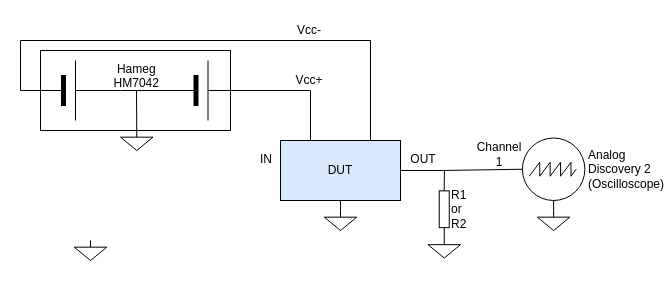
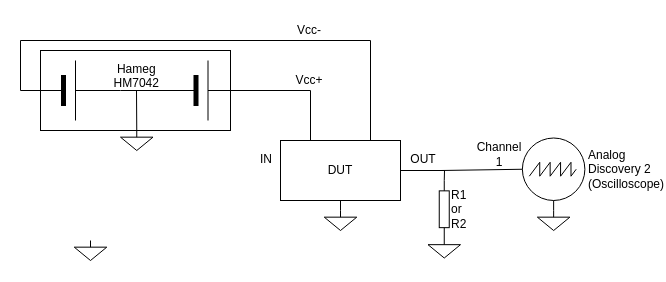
node "DUT": fillcolor #dae8fc -> #ffffff
